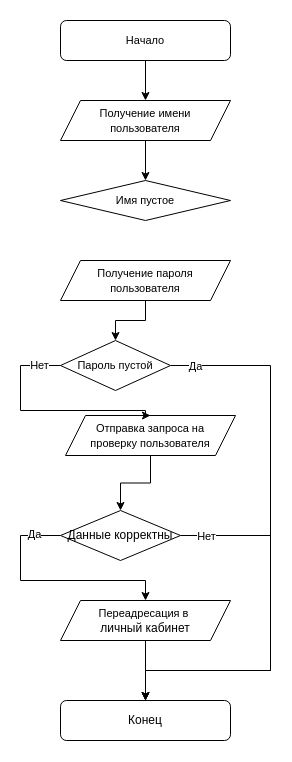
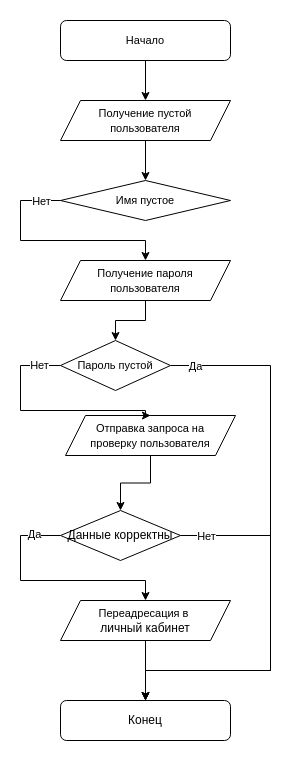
node "Получение имени пользователя": label "Получение имени пользователя" -> "Получение пустой пользователя"
edge "Имя пустое" -> "Получение пароля пользователя": added, label "Нет"
